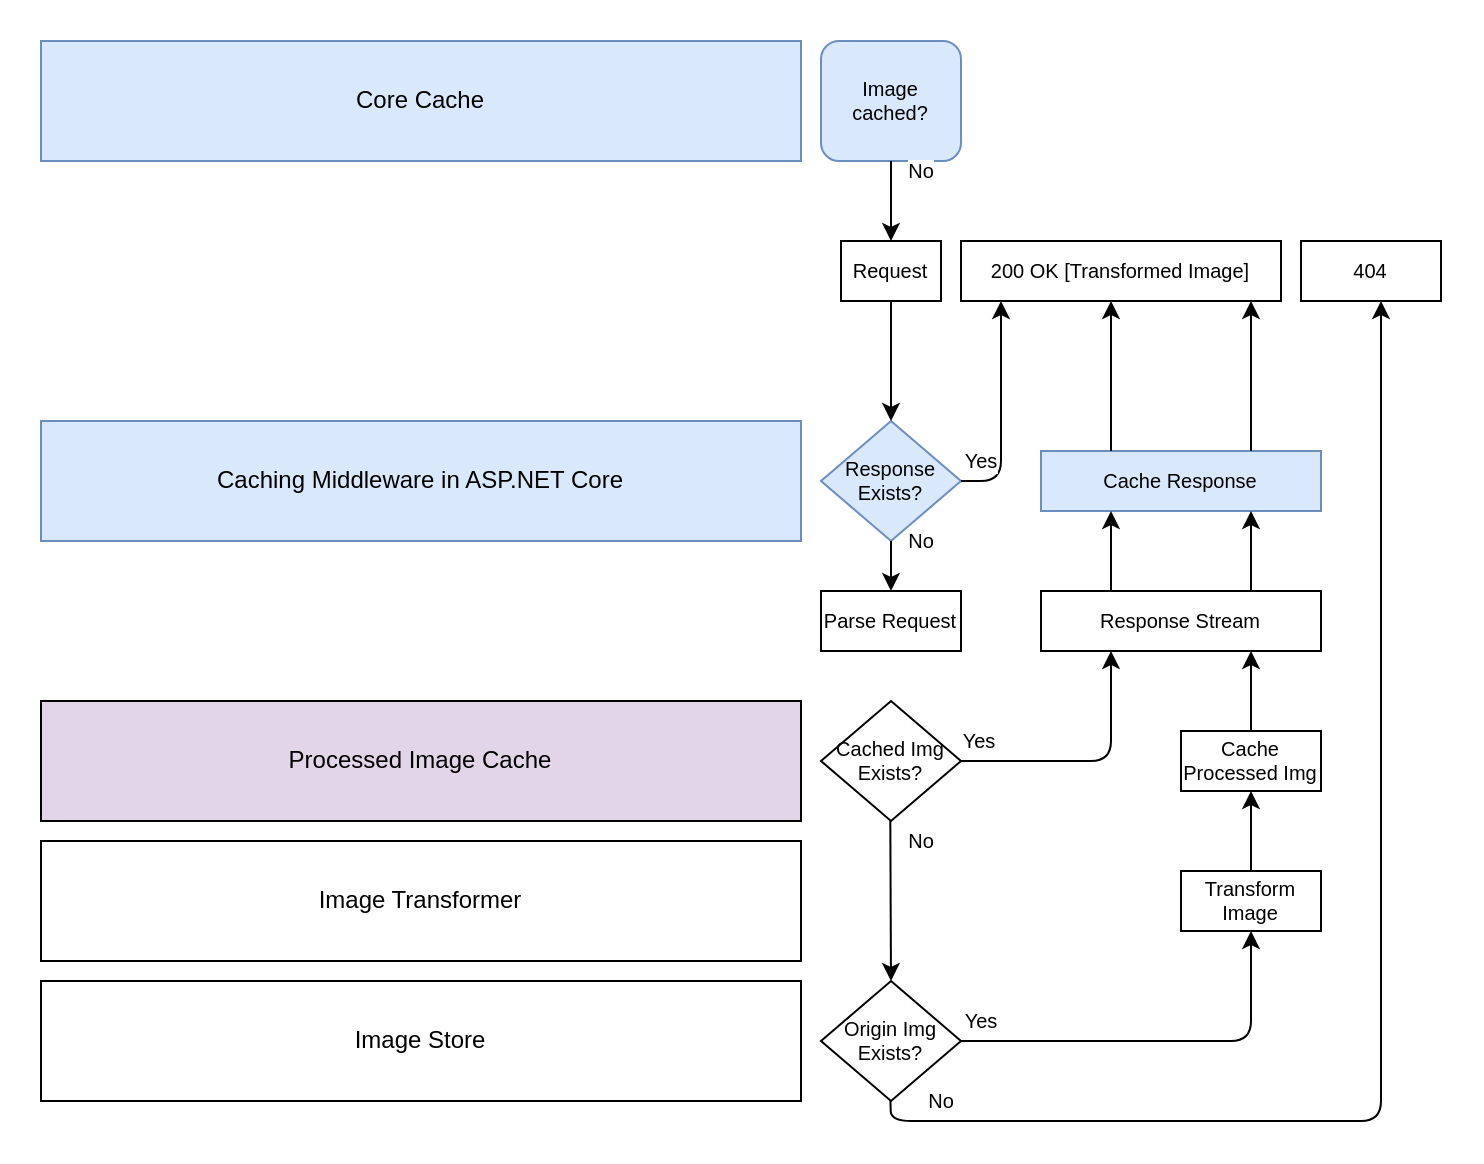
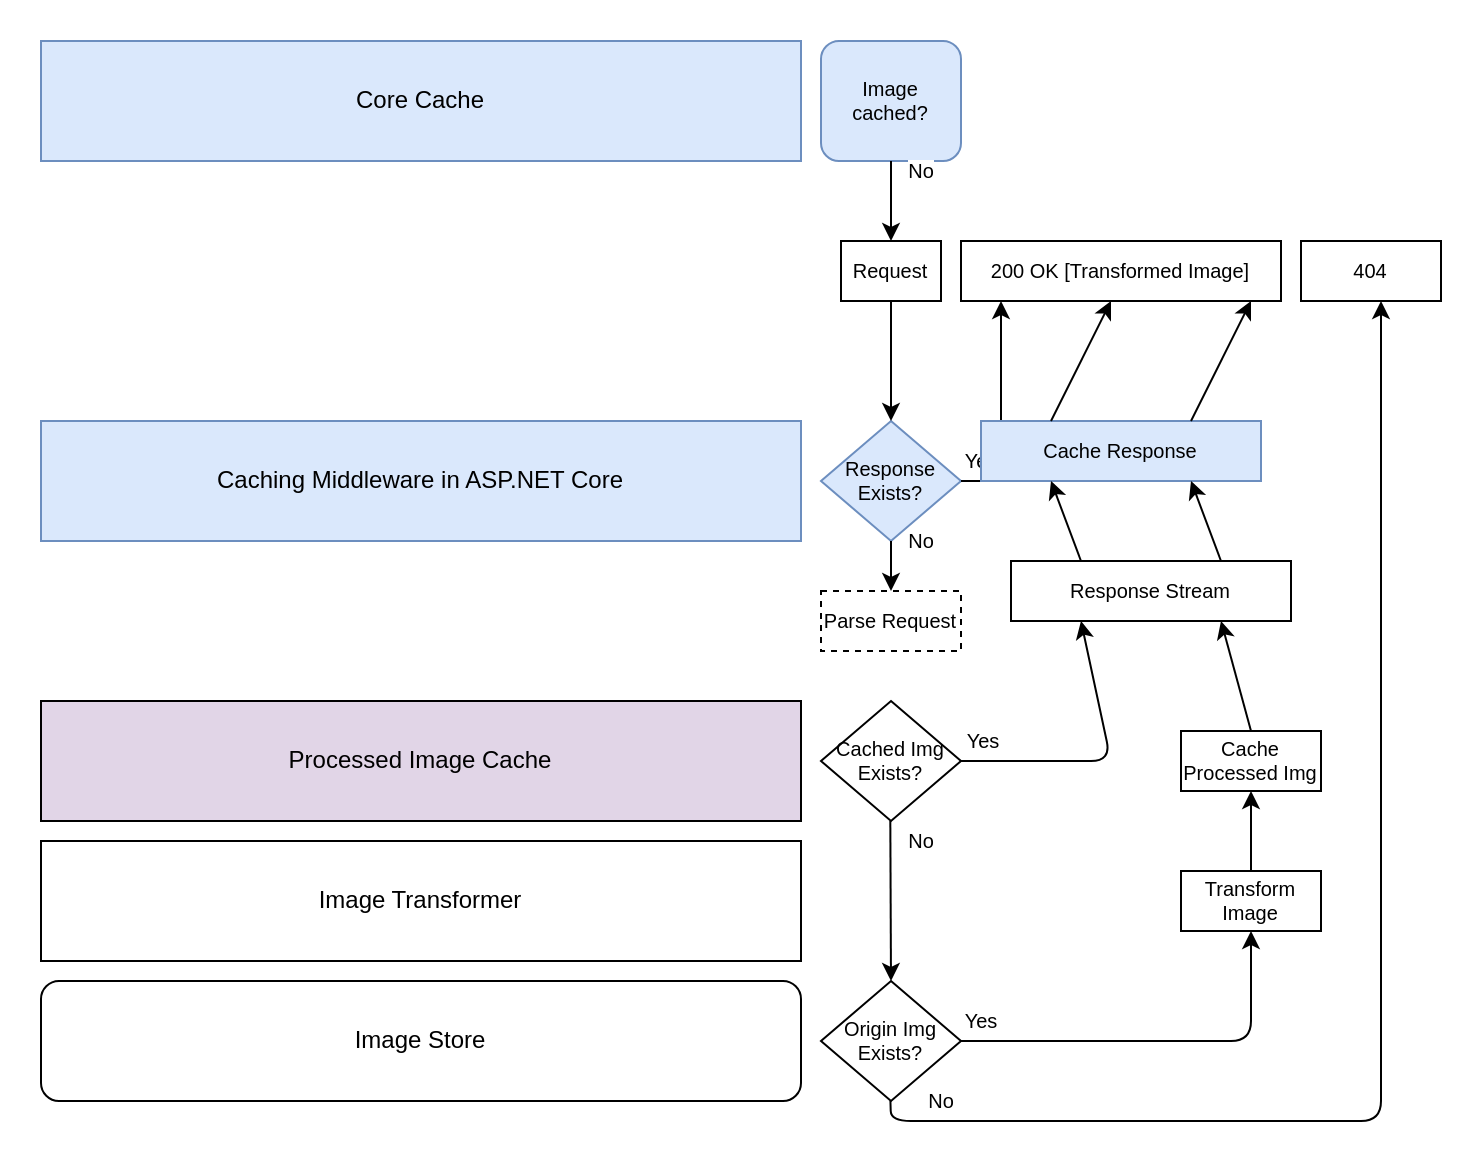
node "Cache Response": moved (1181, 481) -> (1121, 451)
node "Parse Request": style solid -> dashed
node "Response Stream": moved (1181, 621) -> (1151, 591)
node "Image Store": shape rectangle -> rounded rectangle
